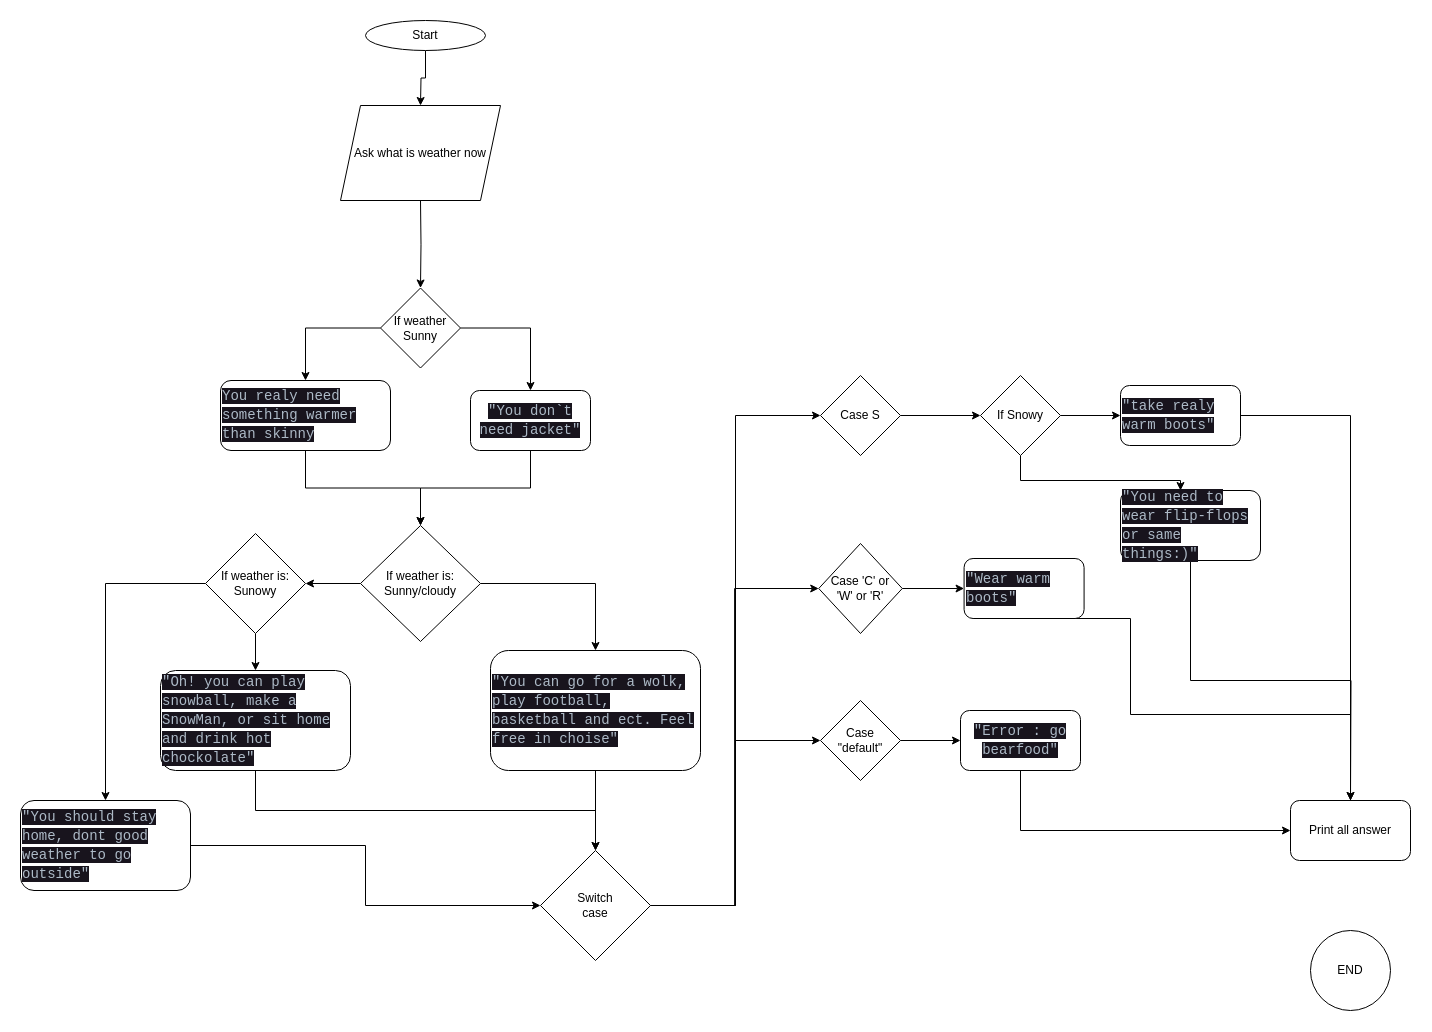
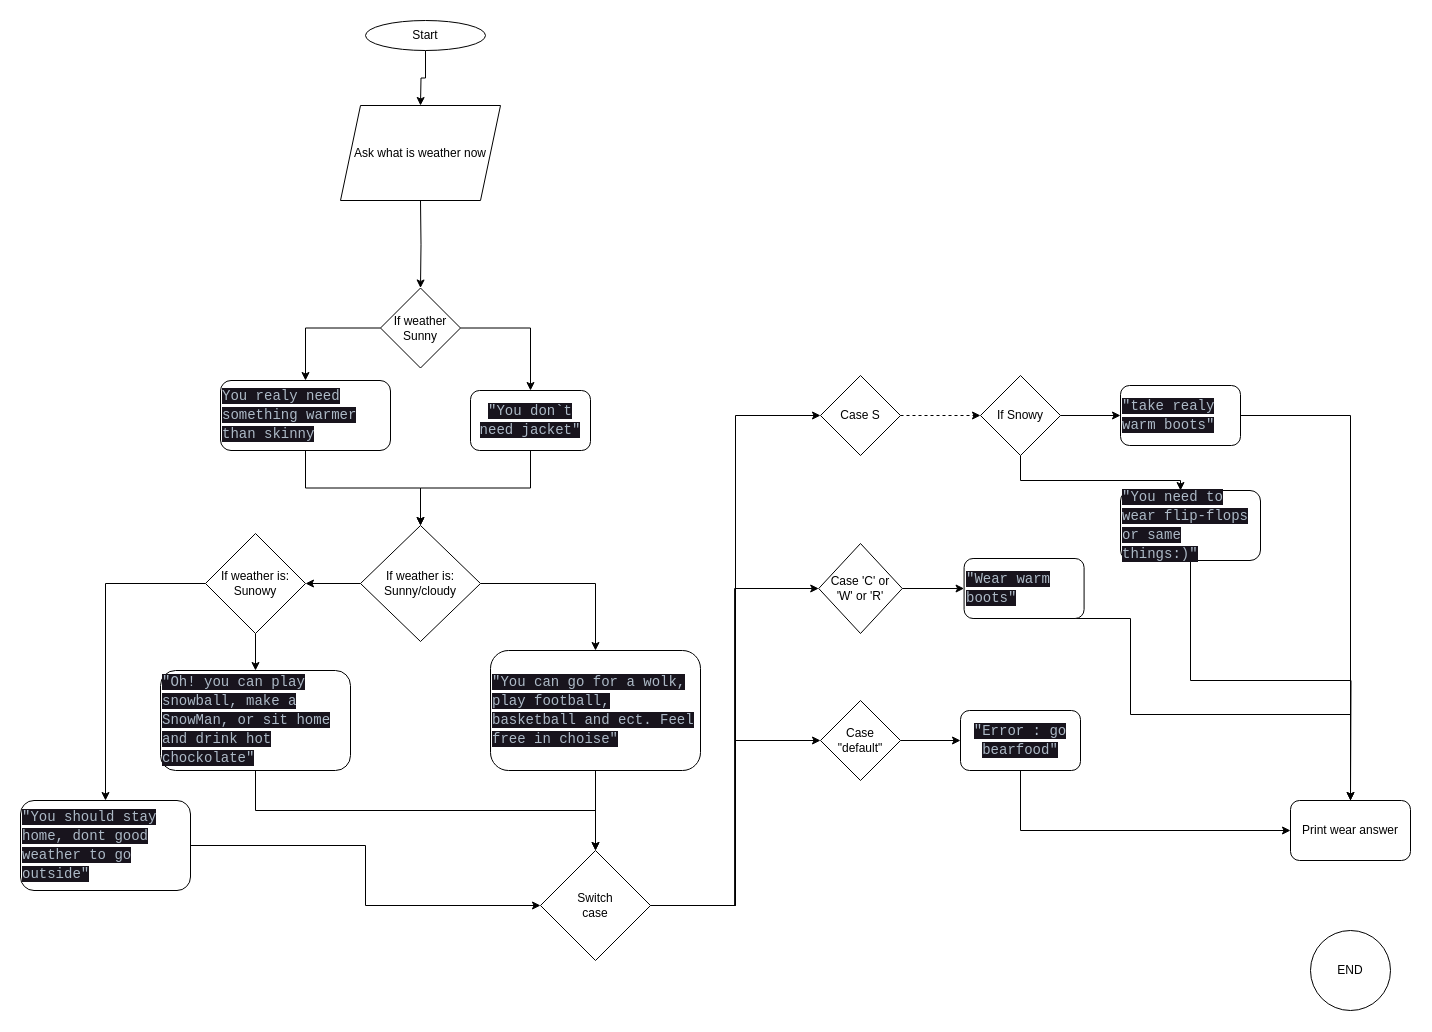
edge "Case S" -> "If Snowy": style solid -> dashed
node "Print all answer": label "Print all answer" -> "Print wear answer"
